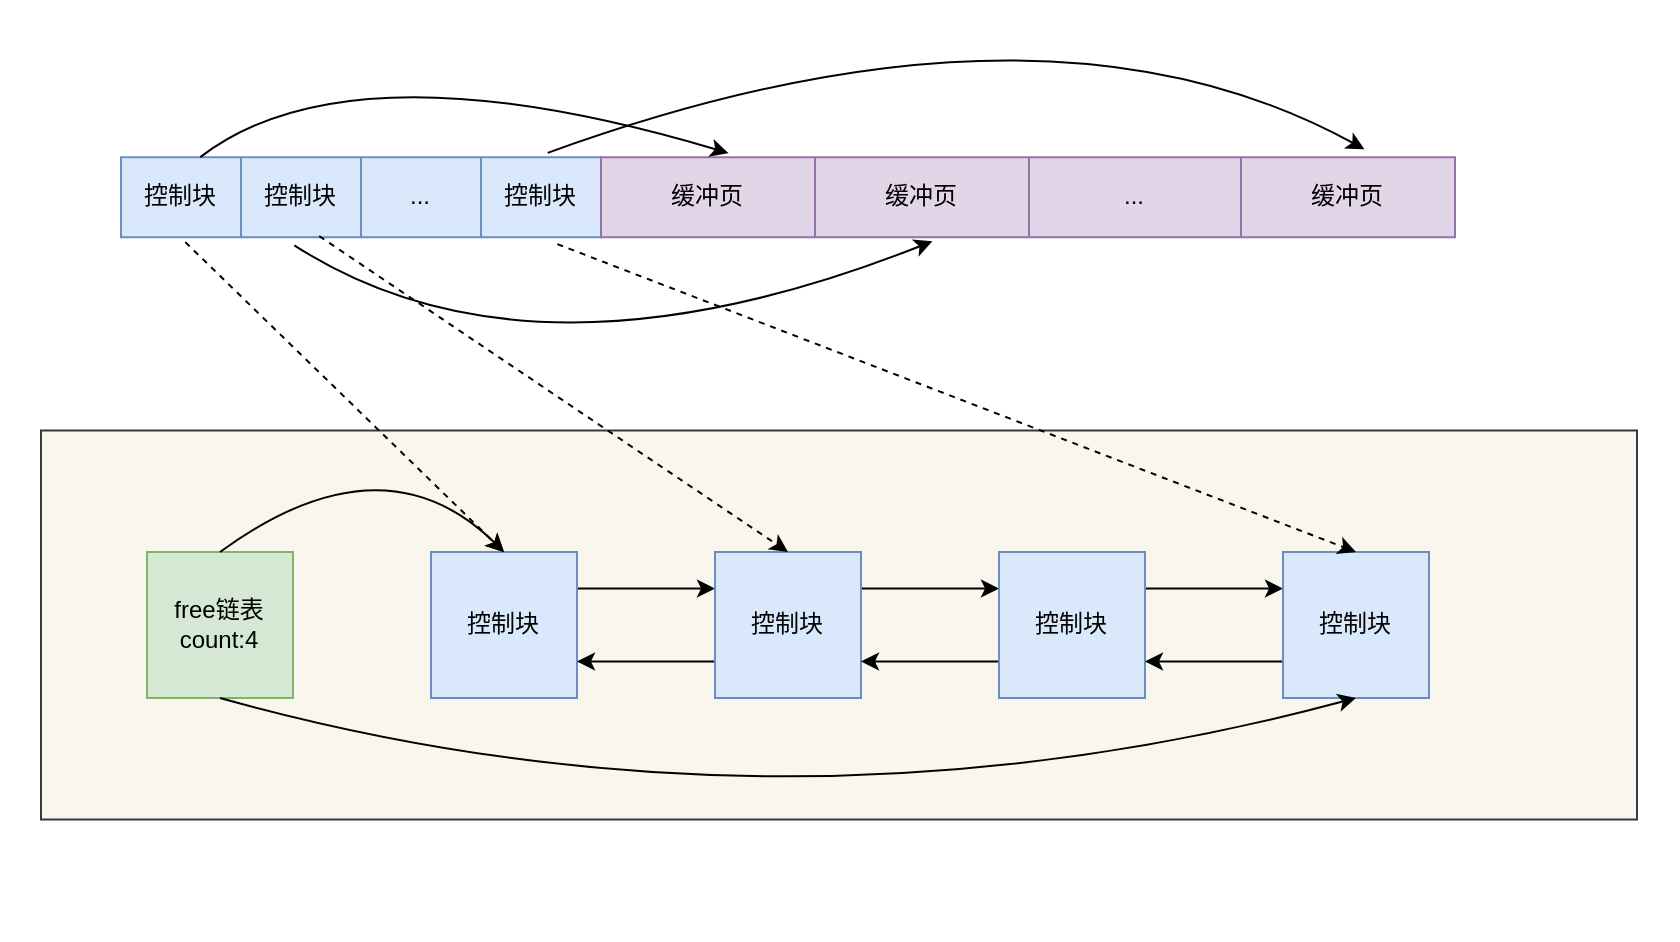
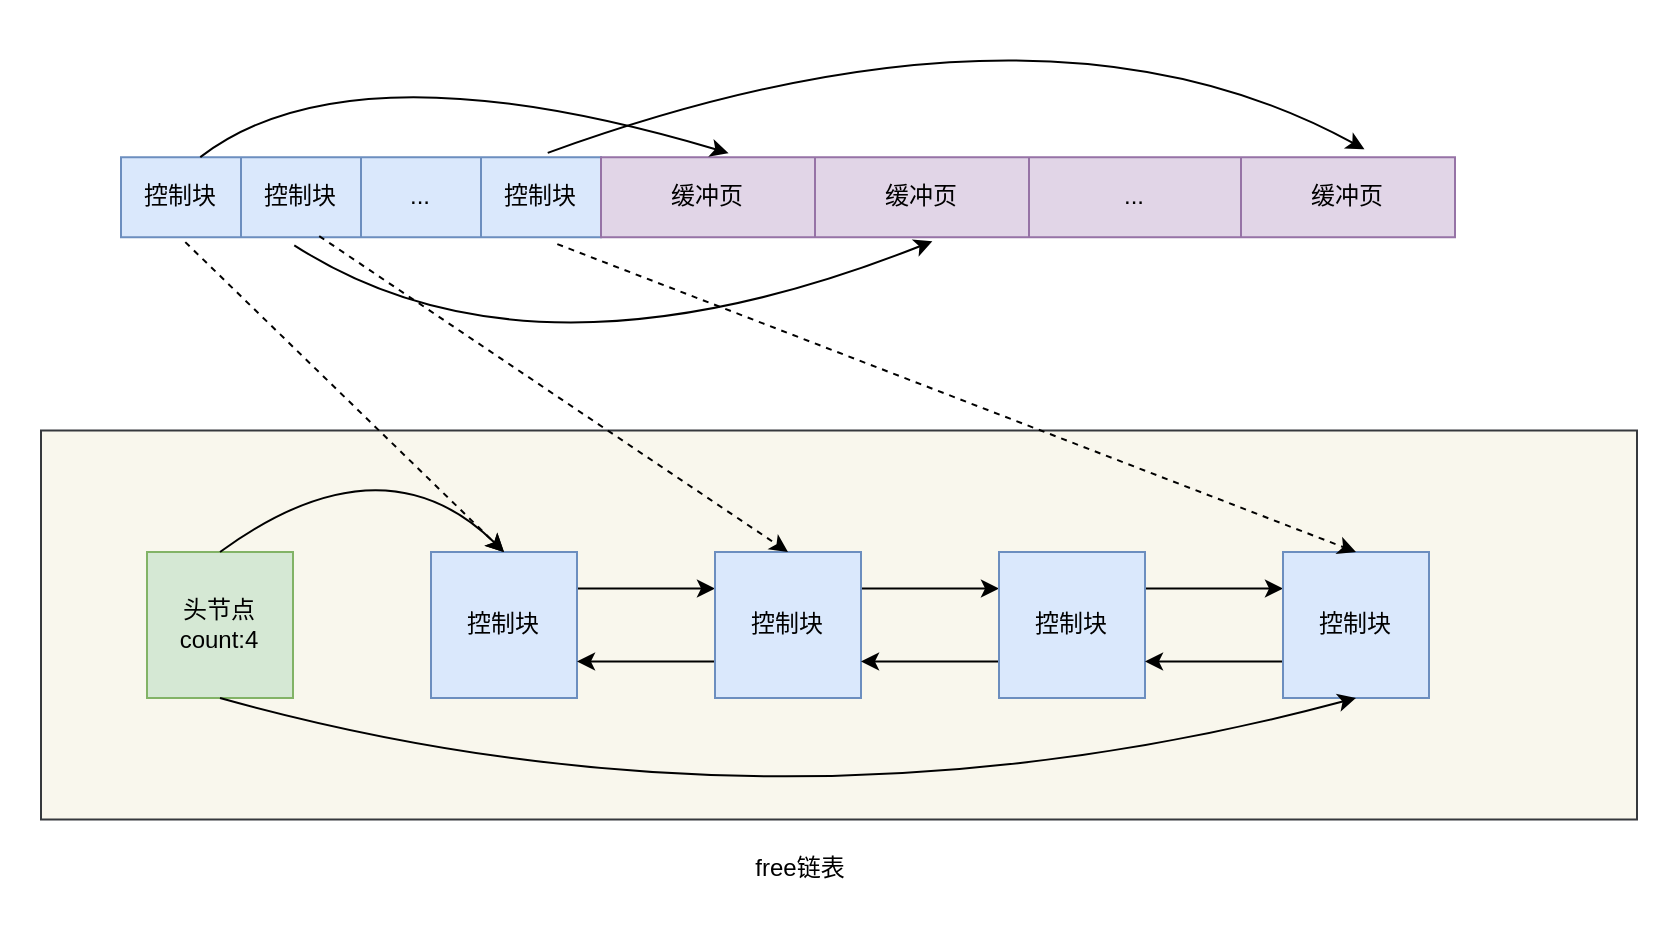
node "free链表 count:4": label "free链表 count:4" -> "头节点 count:4"
node "free链表": added
